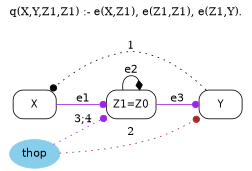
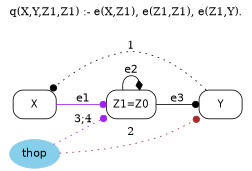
edge "Z1=Z0" -> "Y": color purple -> black
